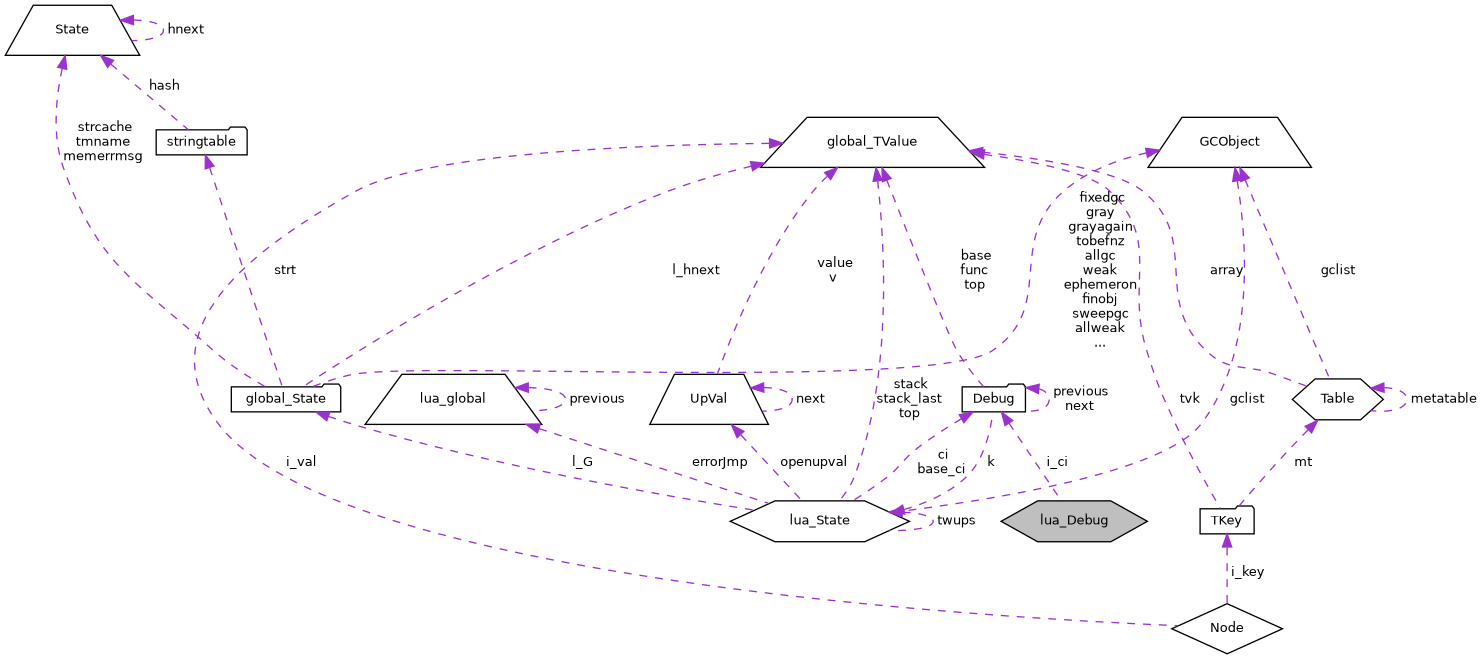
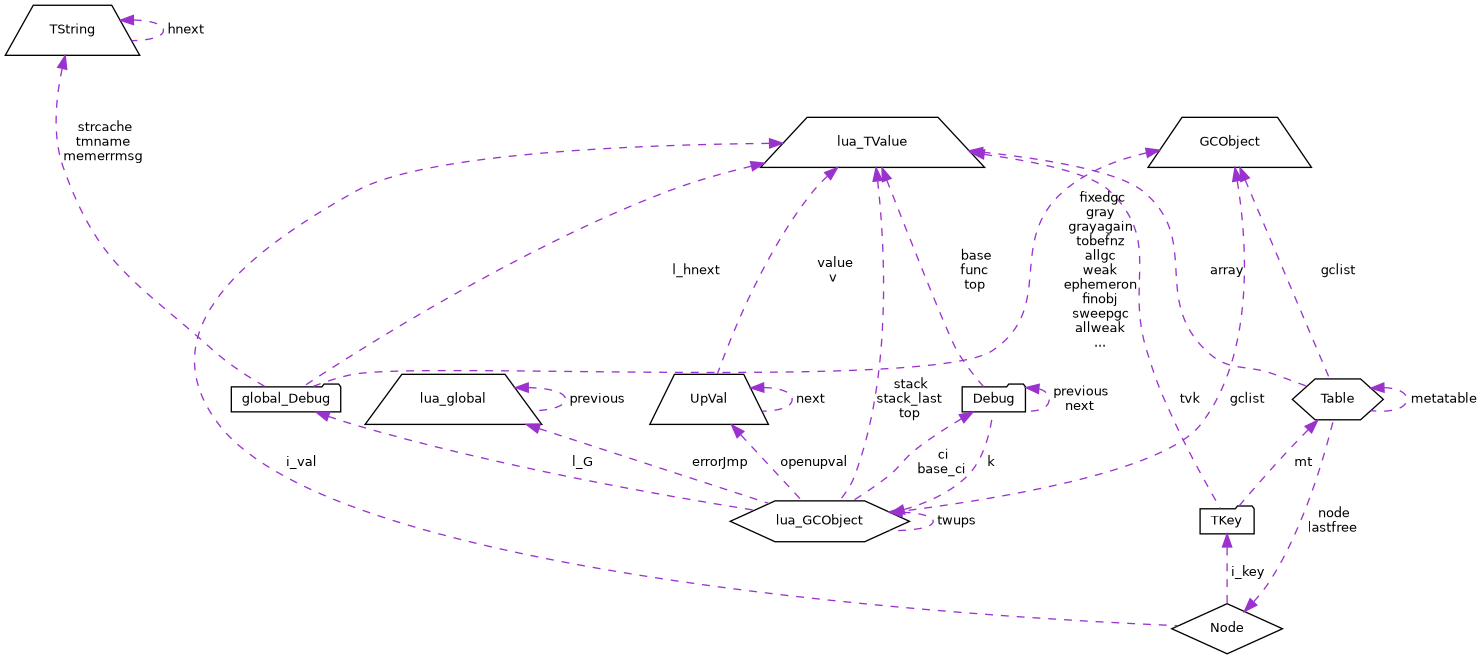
node "State": label "State" -> "TString"
node "stringtable": removed
node "global_TValue": label "global_TValue" -> "lua_TValue"
node "global_State": label "global_State" -> "global_Debug"
edge "Table" -> "Node": added, label "node lastfree"
node "lua_State": label "lua_State" -> "lua_GCObject"
node "lua_Debug": removed
